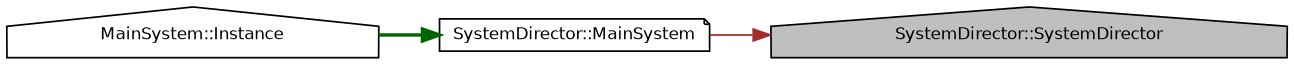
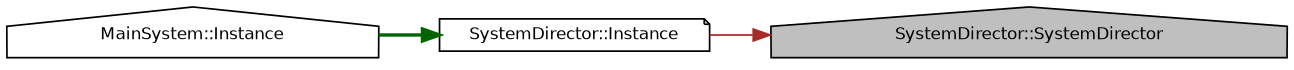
node "SystemDirector::MainSystem": label "SystemDirector::MainSystem" -> "SystemDirector::Instance"
